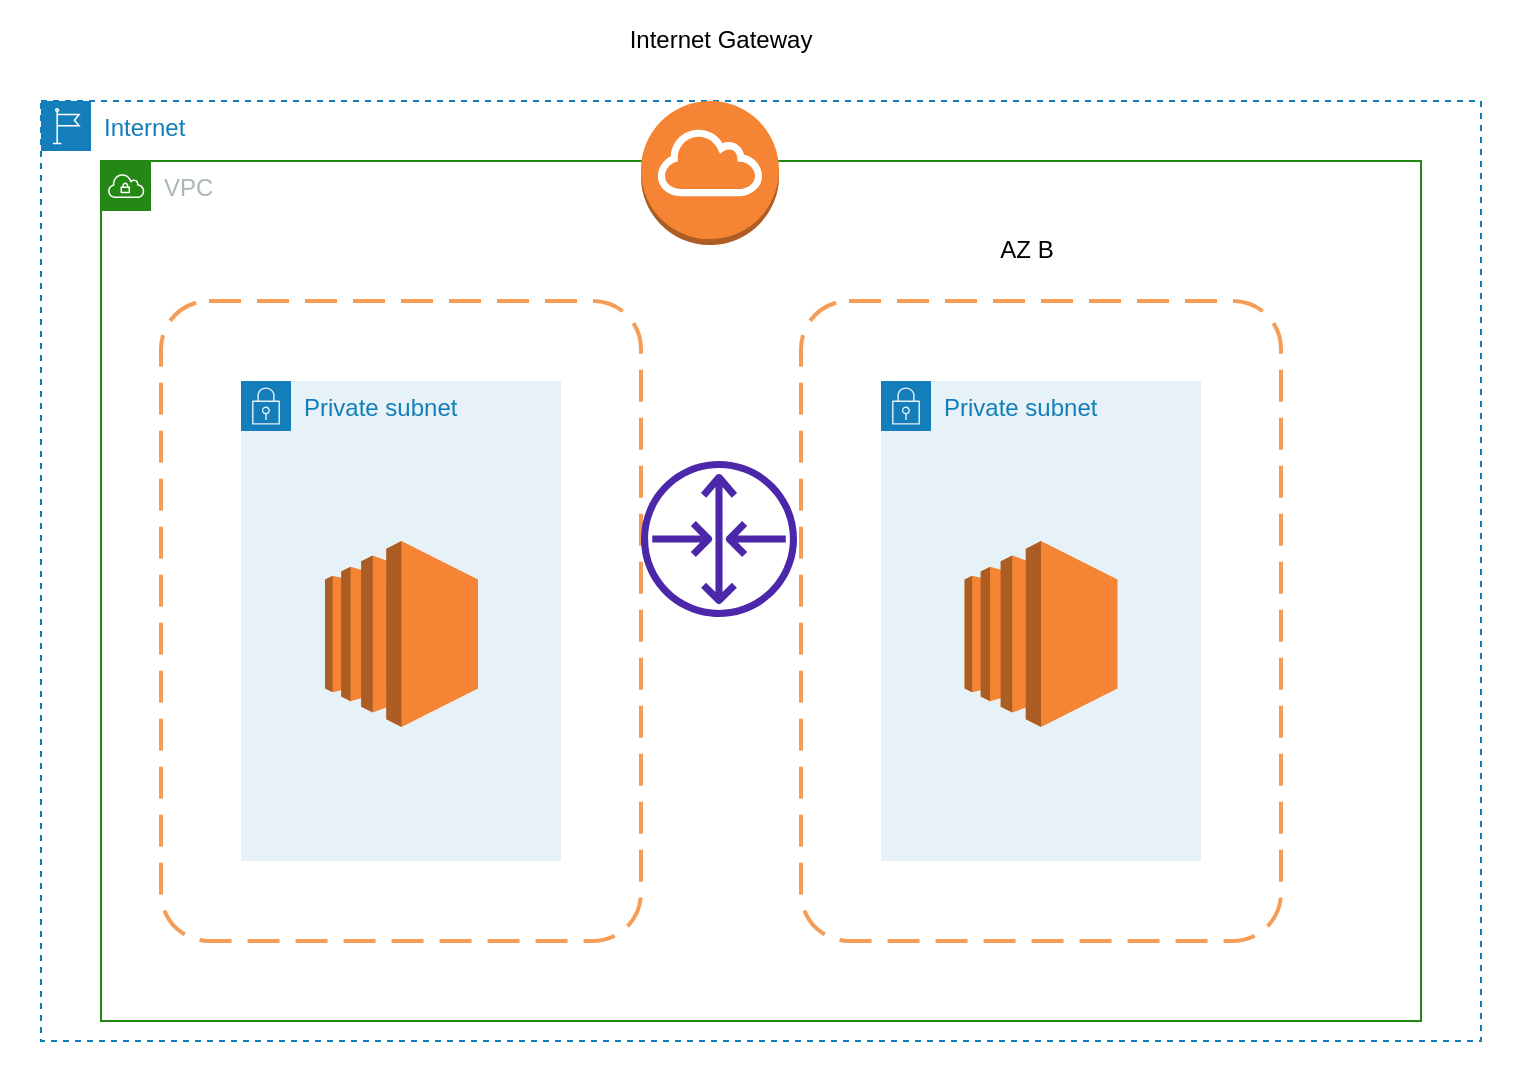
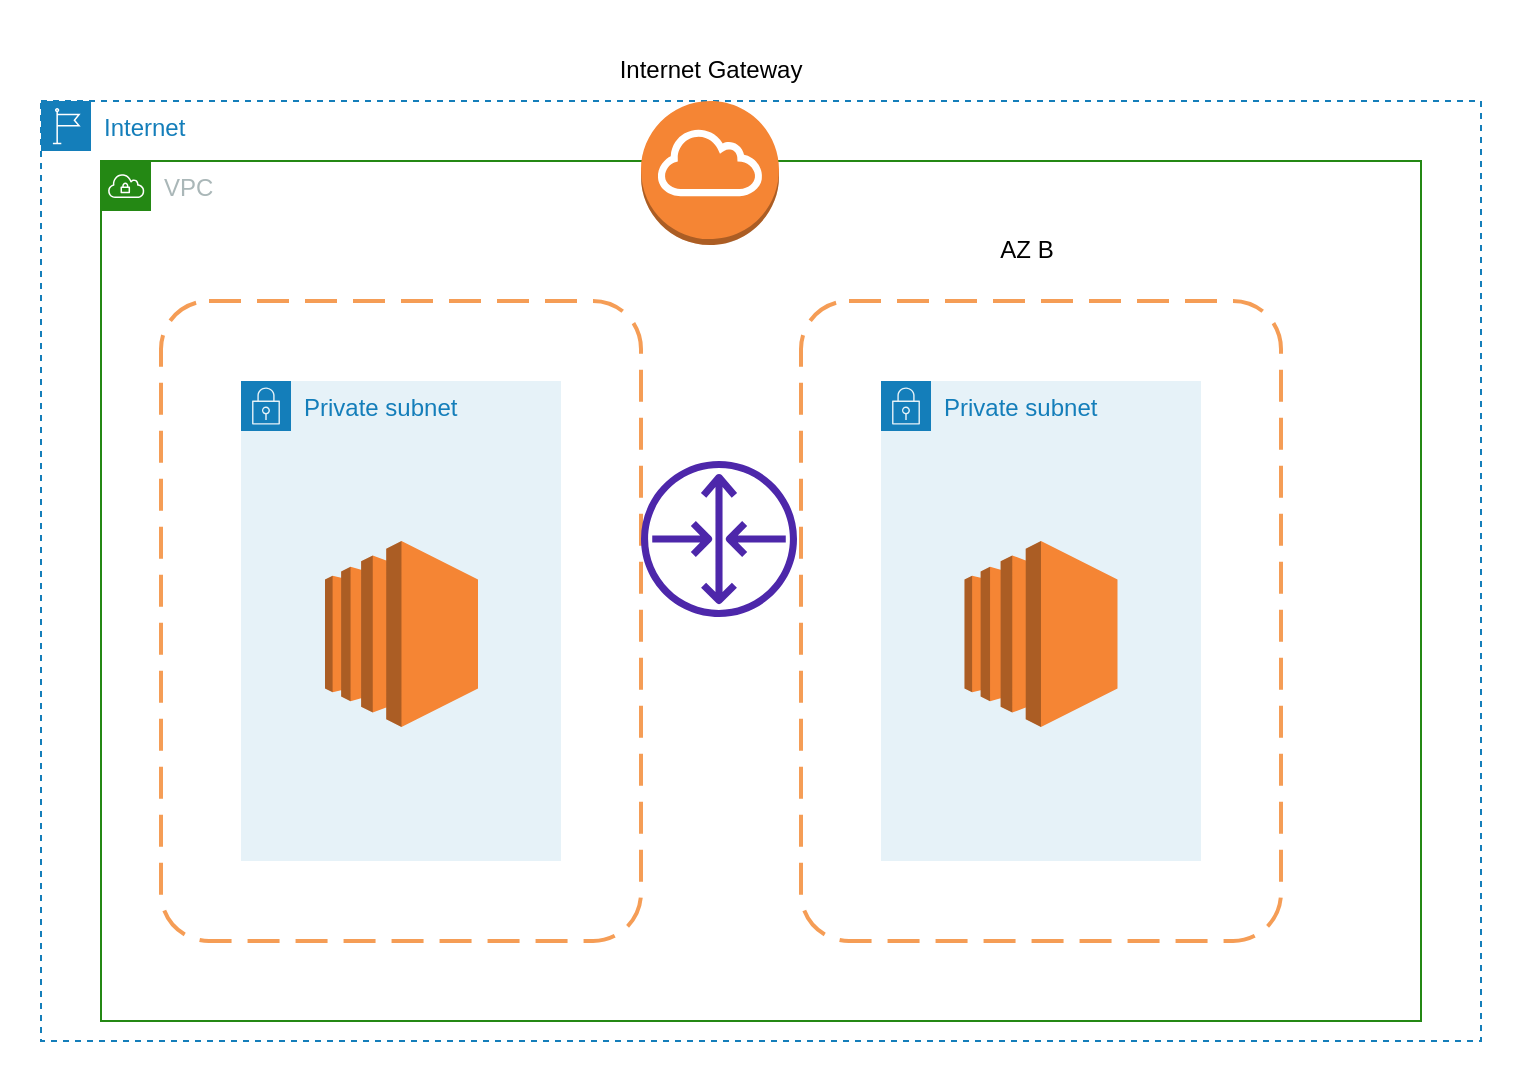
node "Internet Gateway": moved (720, 41) -> (710, 71)
